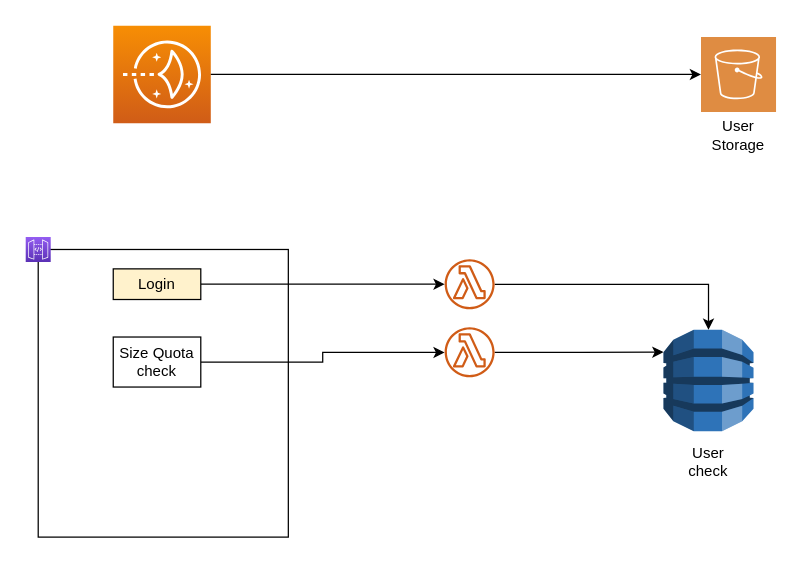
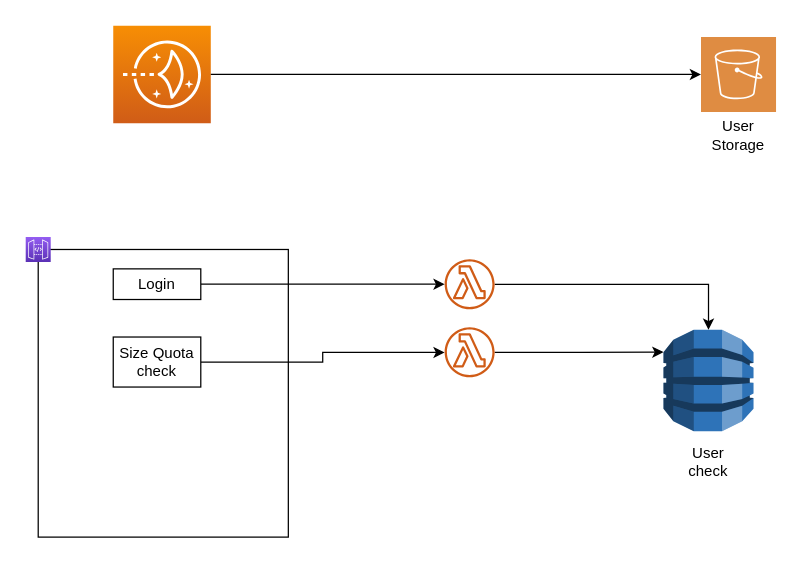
node "Login": fillcolor #fff2cc -> #ffffff
